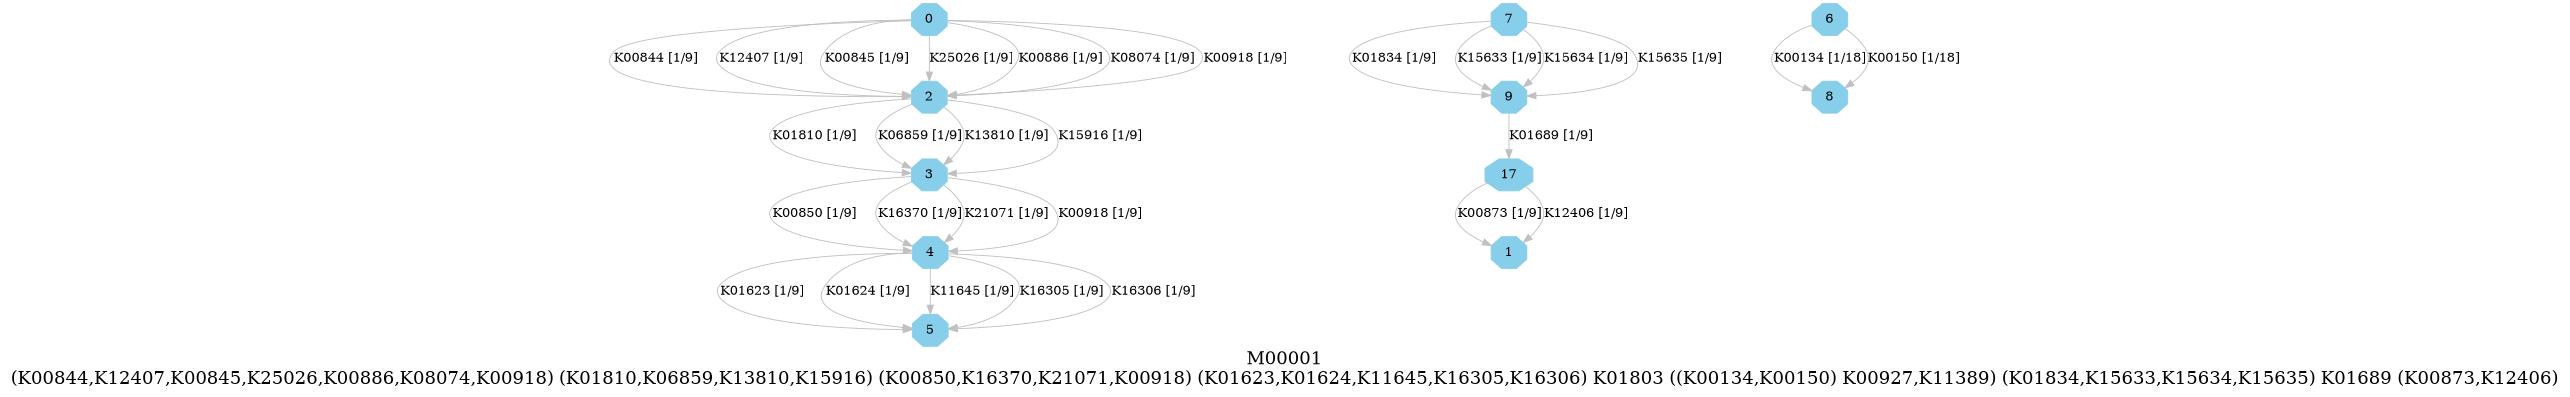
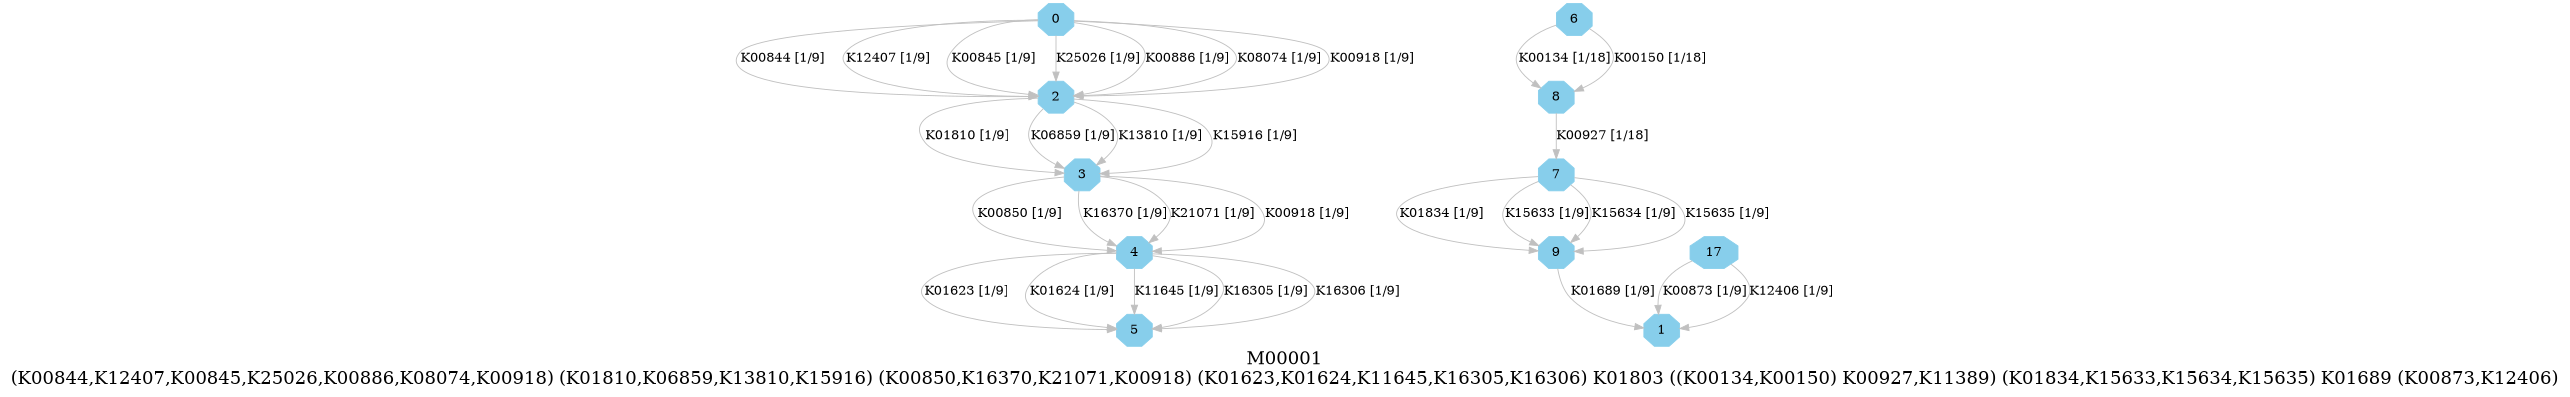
edge "9" -> "17": now "9" -> "1"
edge "8" -> "7": added, label "K00927 [1/18]"
